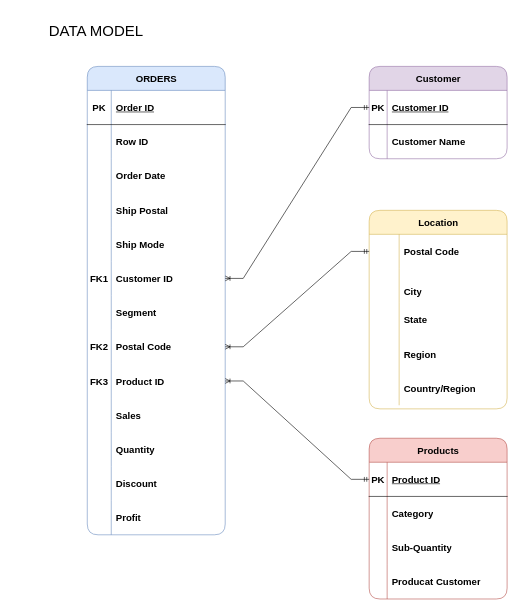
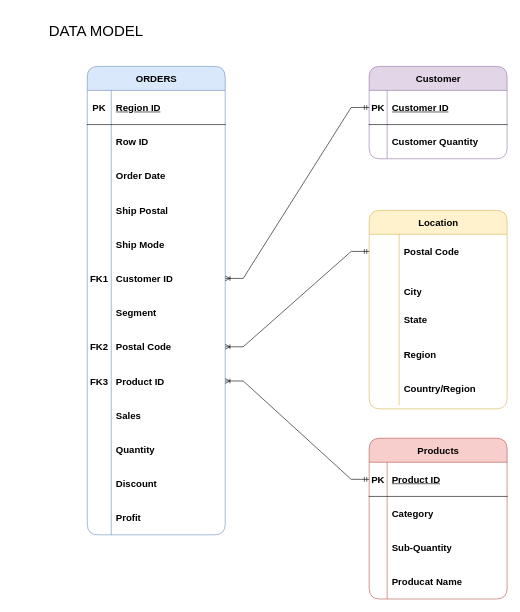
node "Order ID": label "Order ID" -> "Region ID"
node "Customer Name": label "Customer Name" -> "Customer Quantity"
node "Producat Customer": label "Producat Customer" -> "Producat Name"
